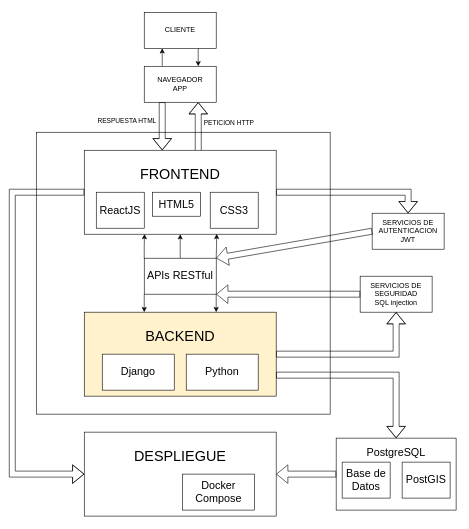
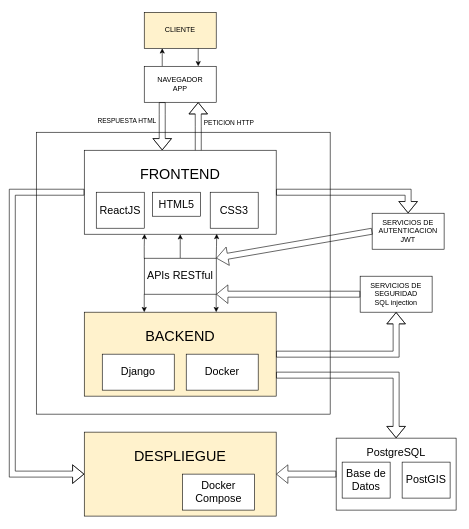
node "CLIENTE": fillcolor #ffffff -> #fff2cc
node "Python": label "Python" -> "Docker"
node "DESPLIEGUE": fillcolor #ffffff -> #fff2cc
